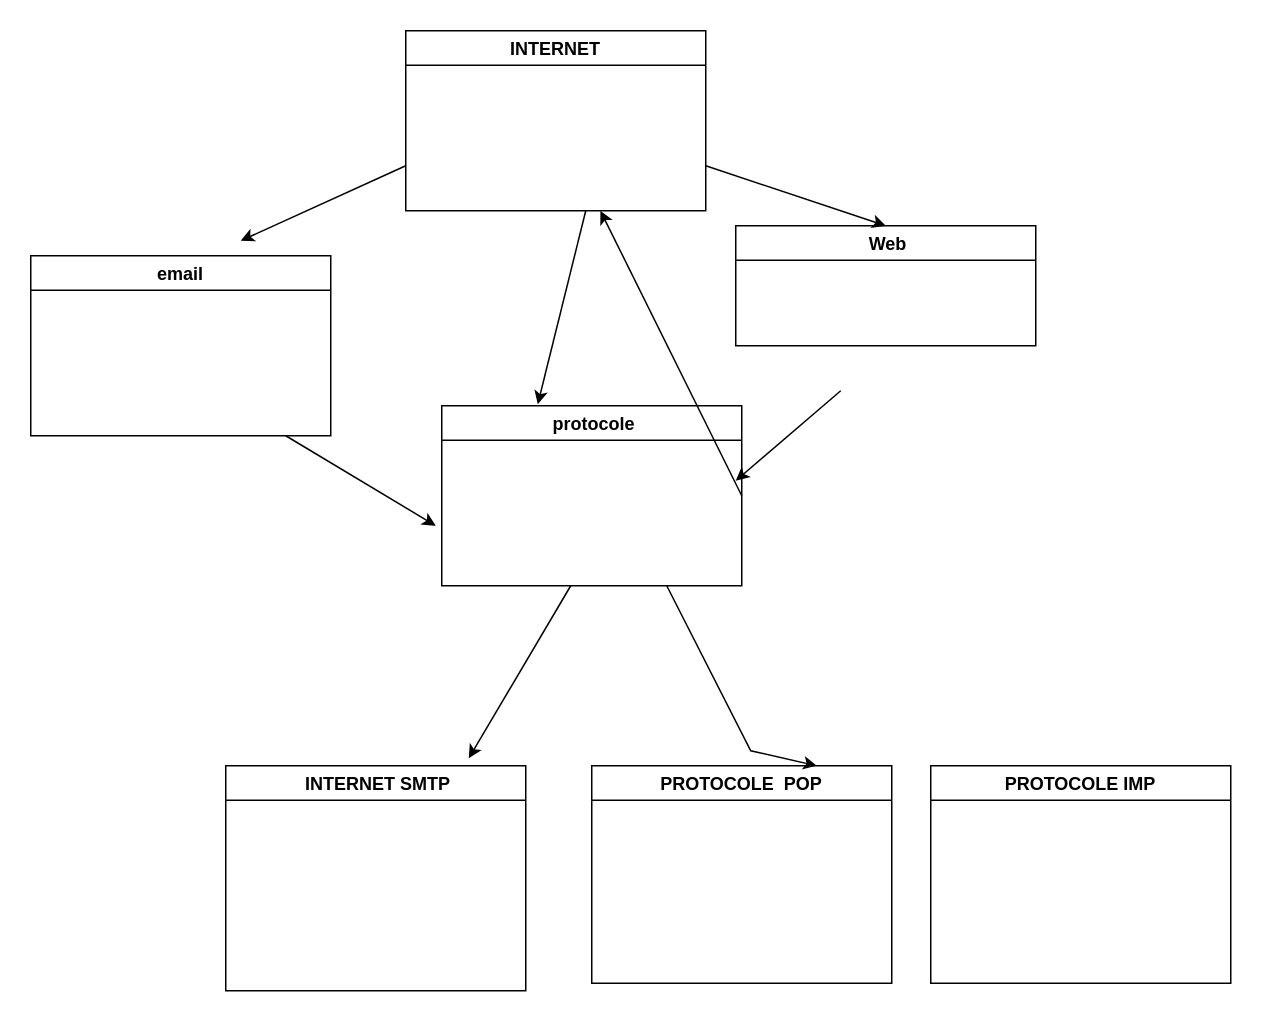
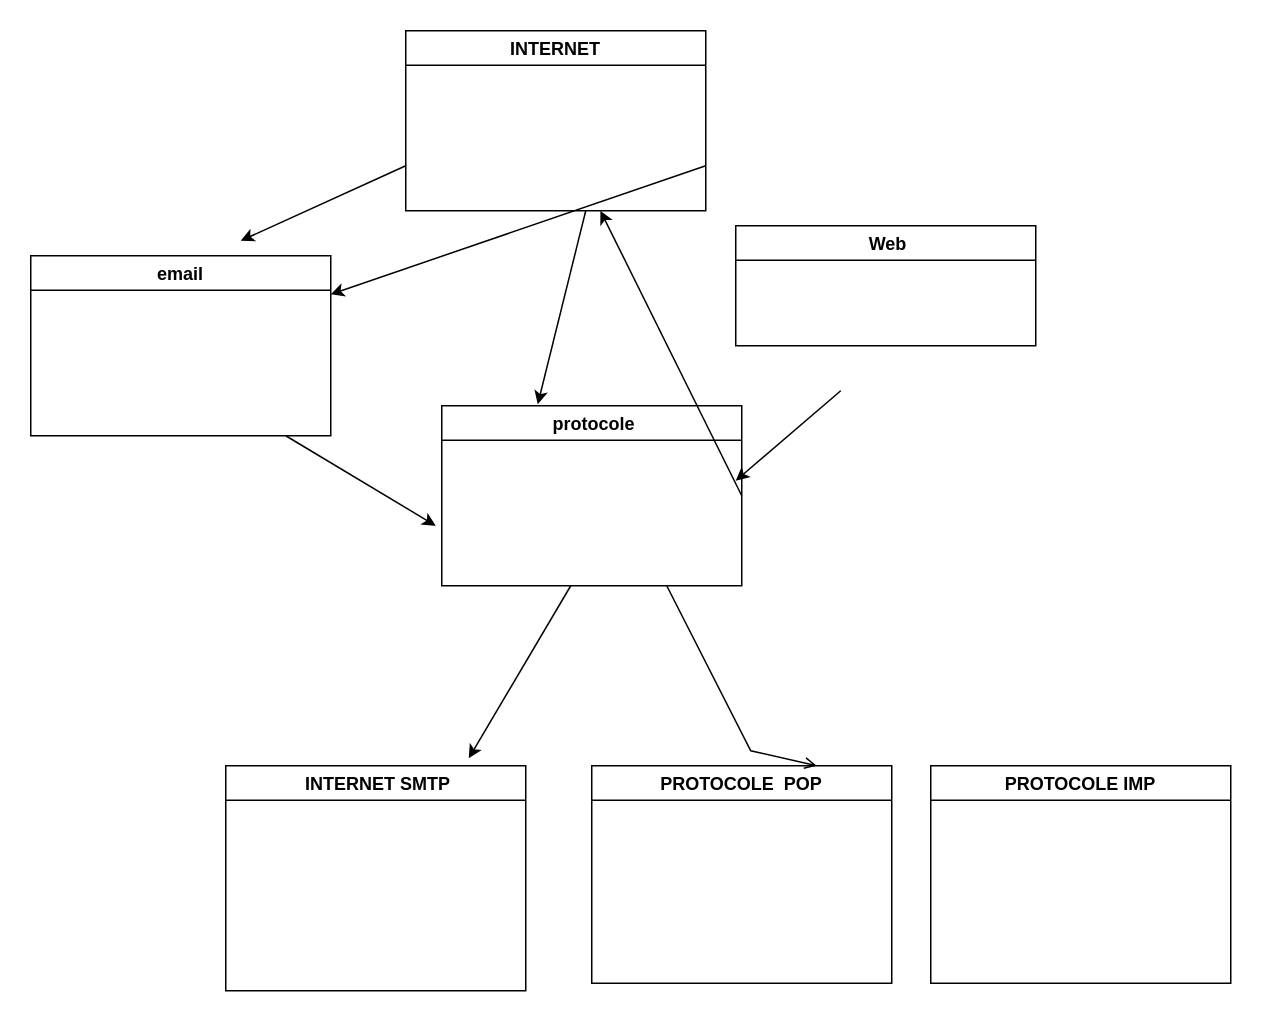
edge "INTERNET" -> "Web": now "INTERNET" -> "email"
edge "protocole" -> "PROTOCOLE POP": arrowhead classic -> open
